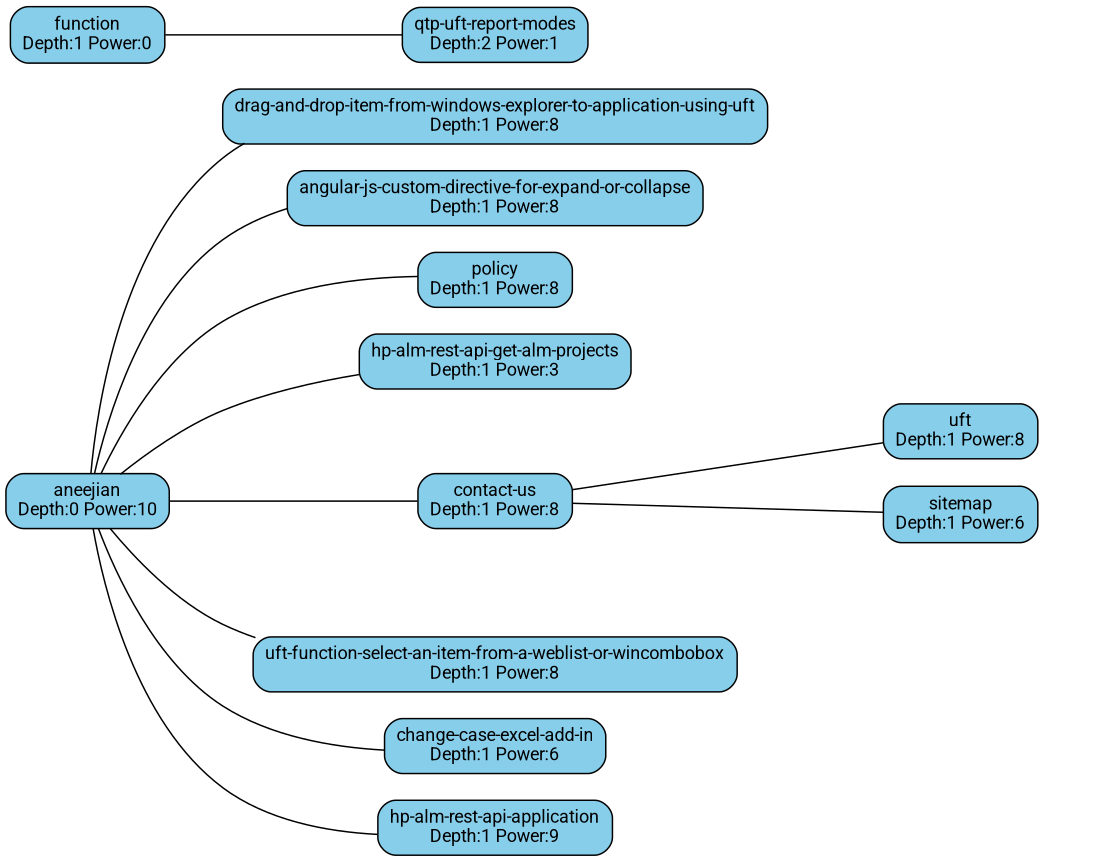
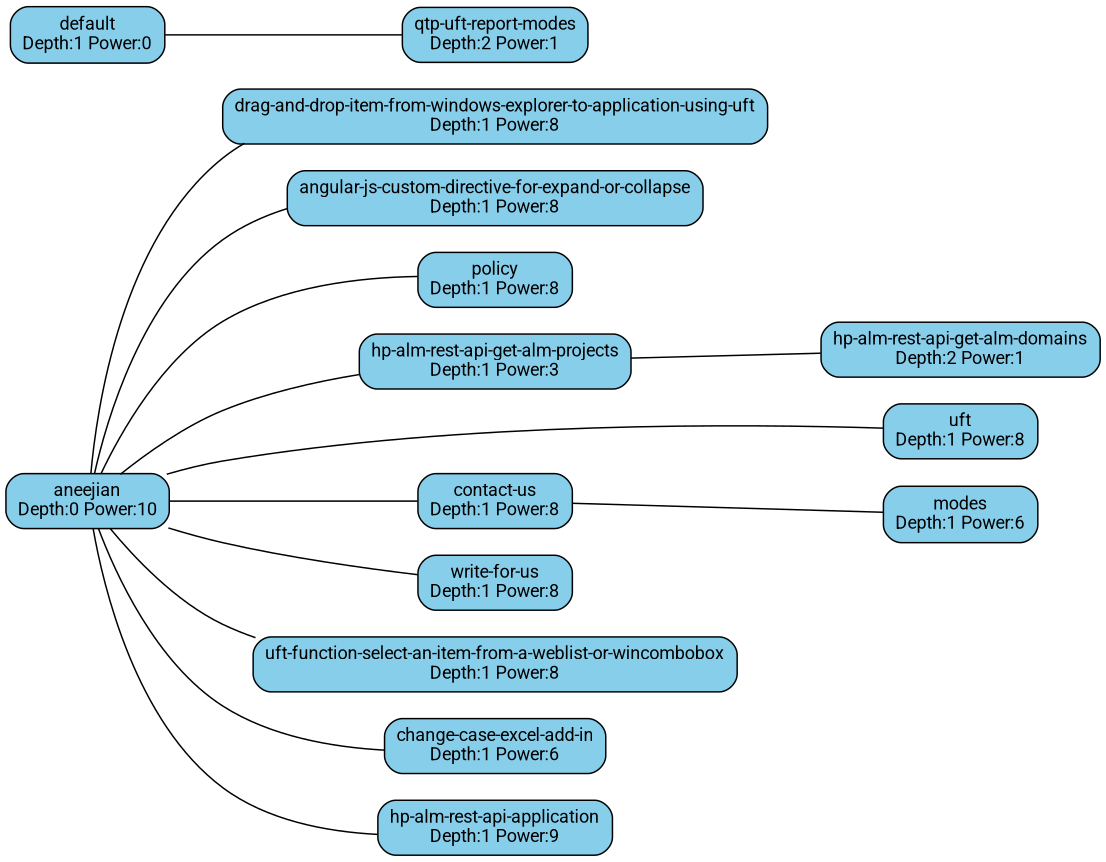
node "function Depth:1 Power:0": label "function Depth:1 Power:0" -> "default Depth:1 Power:0"
node "hp-alm-rest-api-get-alm-domains Depth:2 Power:1": added
edge "uft Depth:1 Power:8" -- "contact-us Depth:1 Power:8": now "uft Depth:1 Power:8" -- "aneejian Depth:0 Power:10"
node "sitemap Depth:1 Power:6": label "sitemap Depth:1 Power:6" -> "modes Depth:1 Power:6"
node "write-for-us Depth:1 Power:8": added
